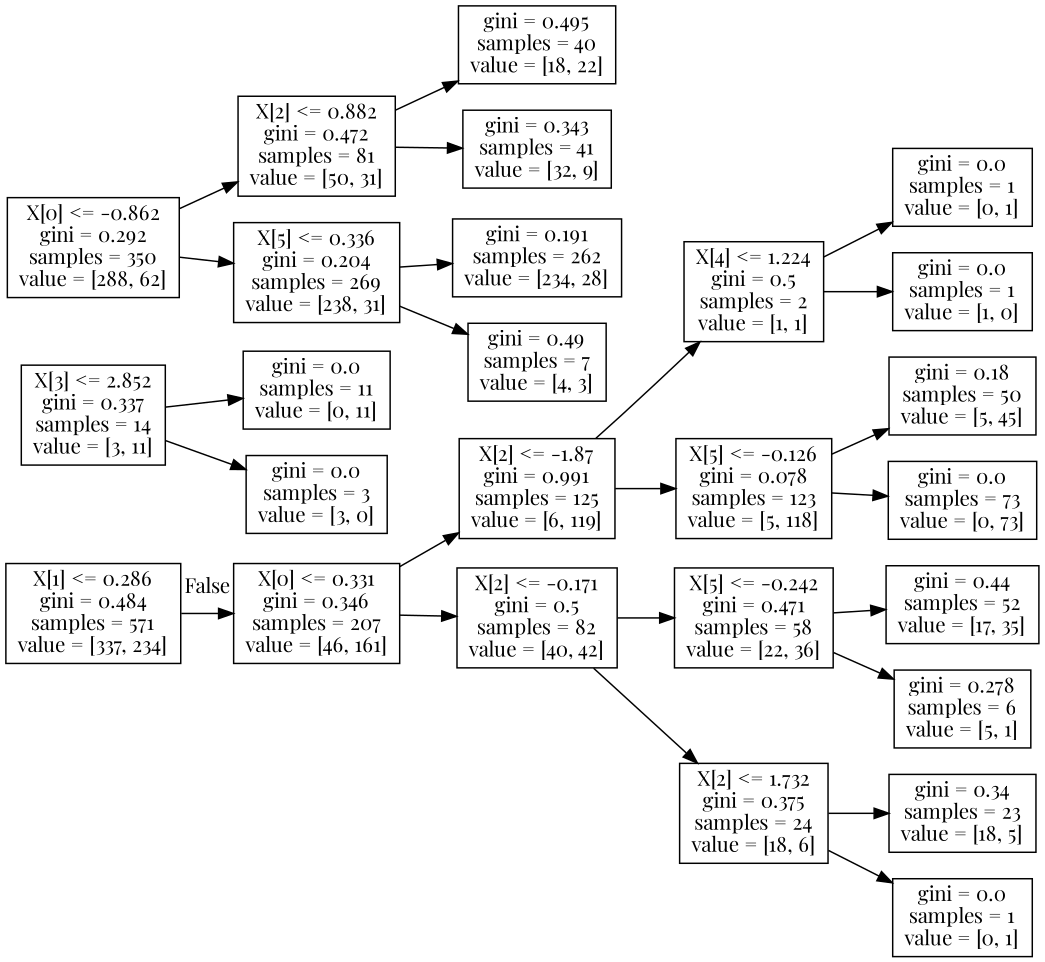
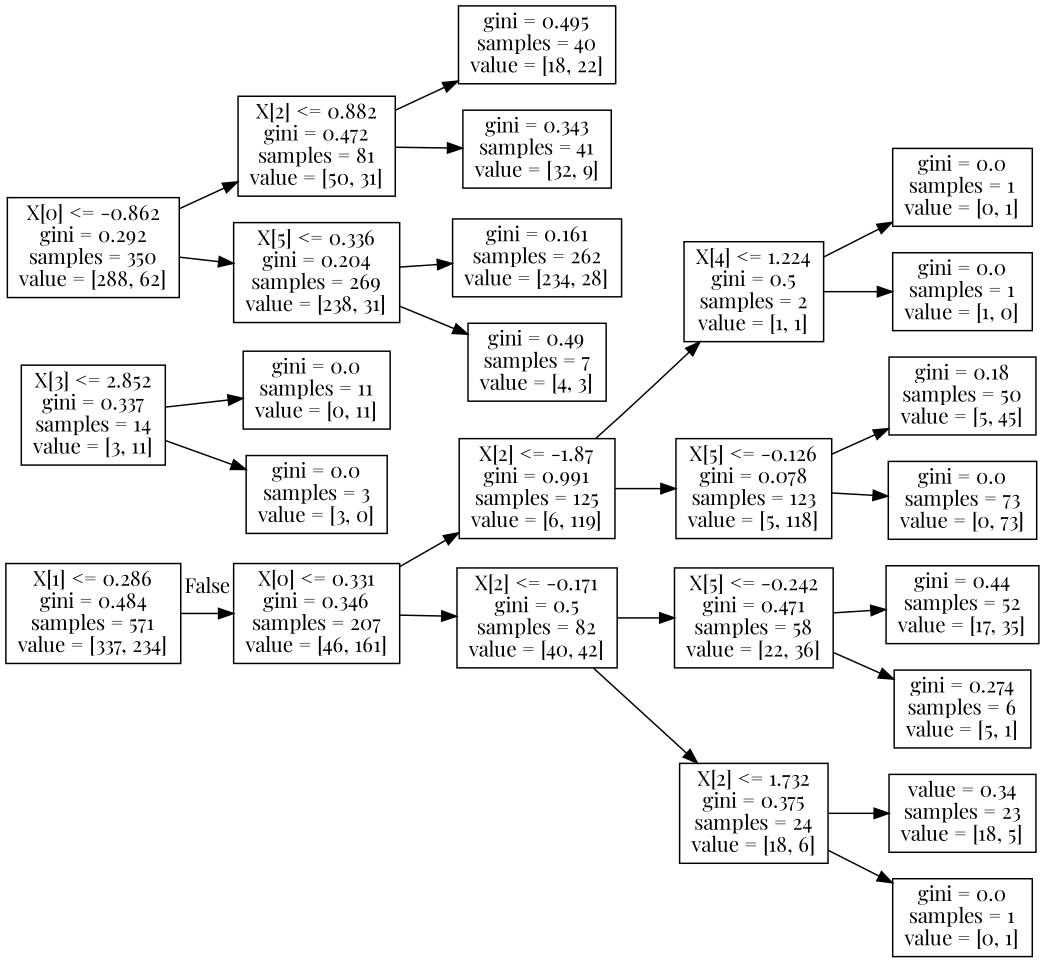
node "gini = 0.191 samples = 262 value = [234, 28]": label "gini = 0.191 samples = 262 value = [234, 28]" -> "gini = 0.161 samples = 262 value = [234, 28]"
node "gini = 0.278 samples = 6 value = [5, 1]": label "gini = 0.278 samples = 6 value = [5, 1]" -> "gini = 0.274 samples = 6 value = [5, 1]"
node "gini = 0.34 samples = 23 value = [18, 5]": label "gini = 0.34 samples = 23 value = [18, 5]" -> "value = 0.34 samples = 23 value = [18, 5]"
